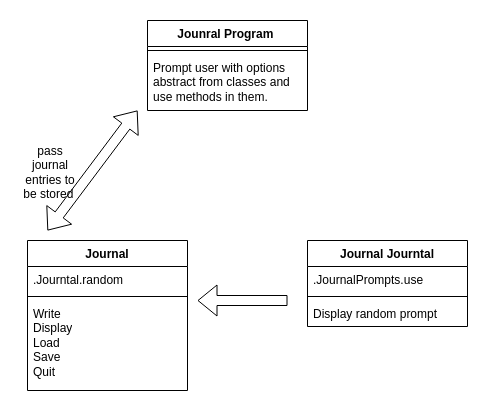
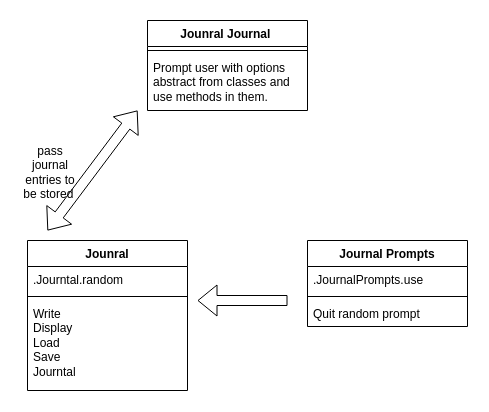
node "Jounral Program": label "Jounral Program" -> "Jounral Journal"
node "Journal": label "Journal" -> "Jounral"
node "Journal Journtal": label "Journal Journtal" -> "Journal Prompts"
node "Display random prompt": label "Display random prompt" -> "Quit random prompt"
node "Write Display Load Save Quit": label "Write Display Load Save Quit" -> "Write Display Load Save Journtal"
